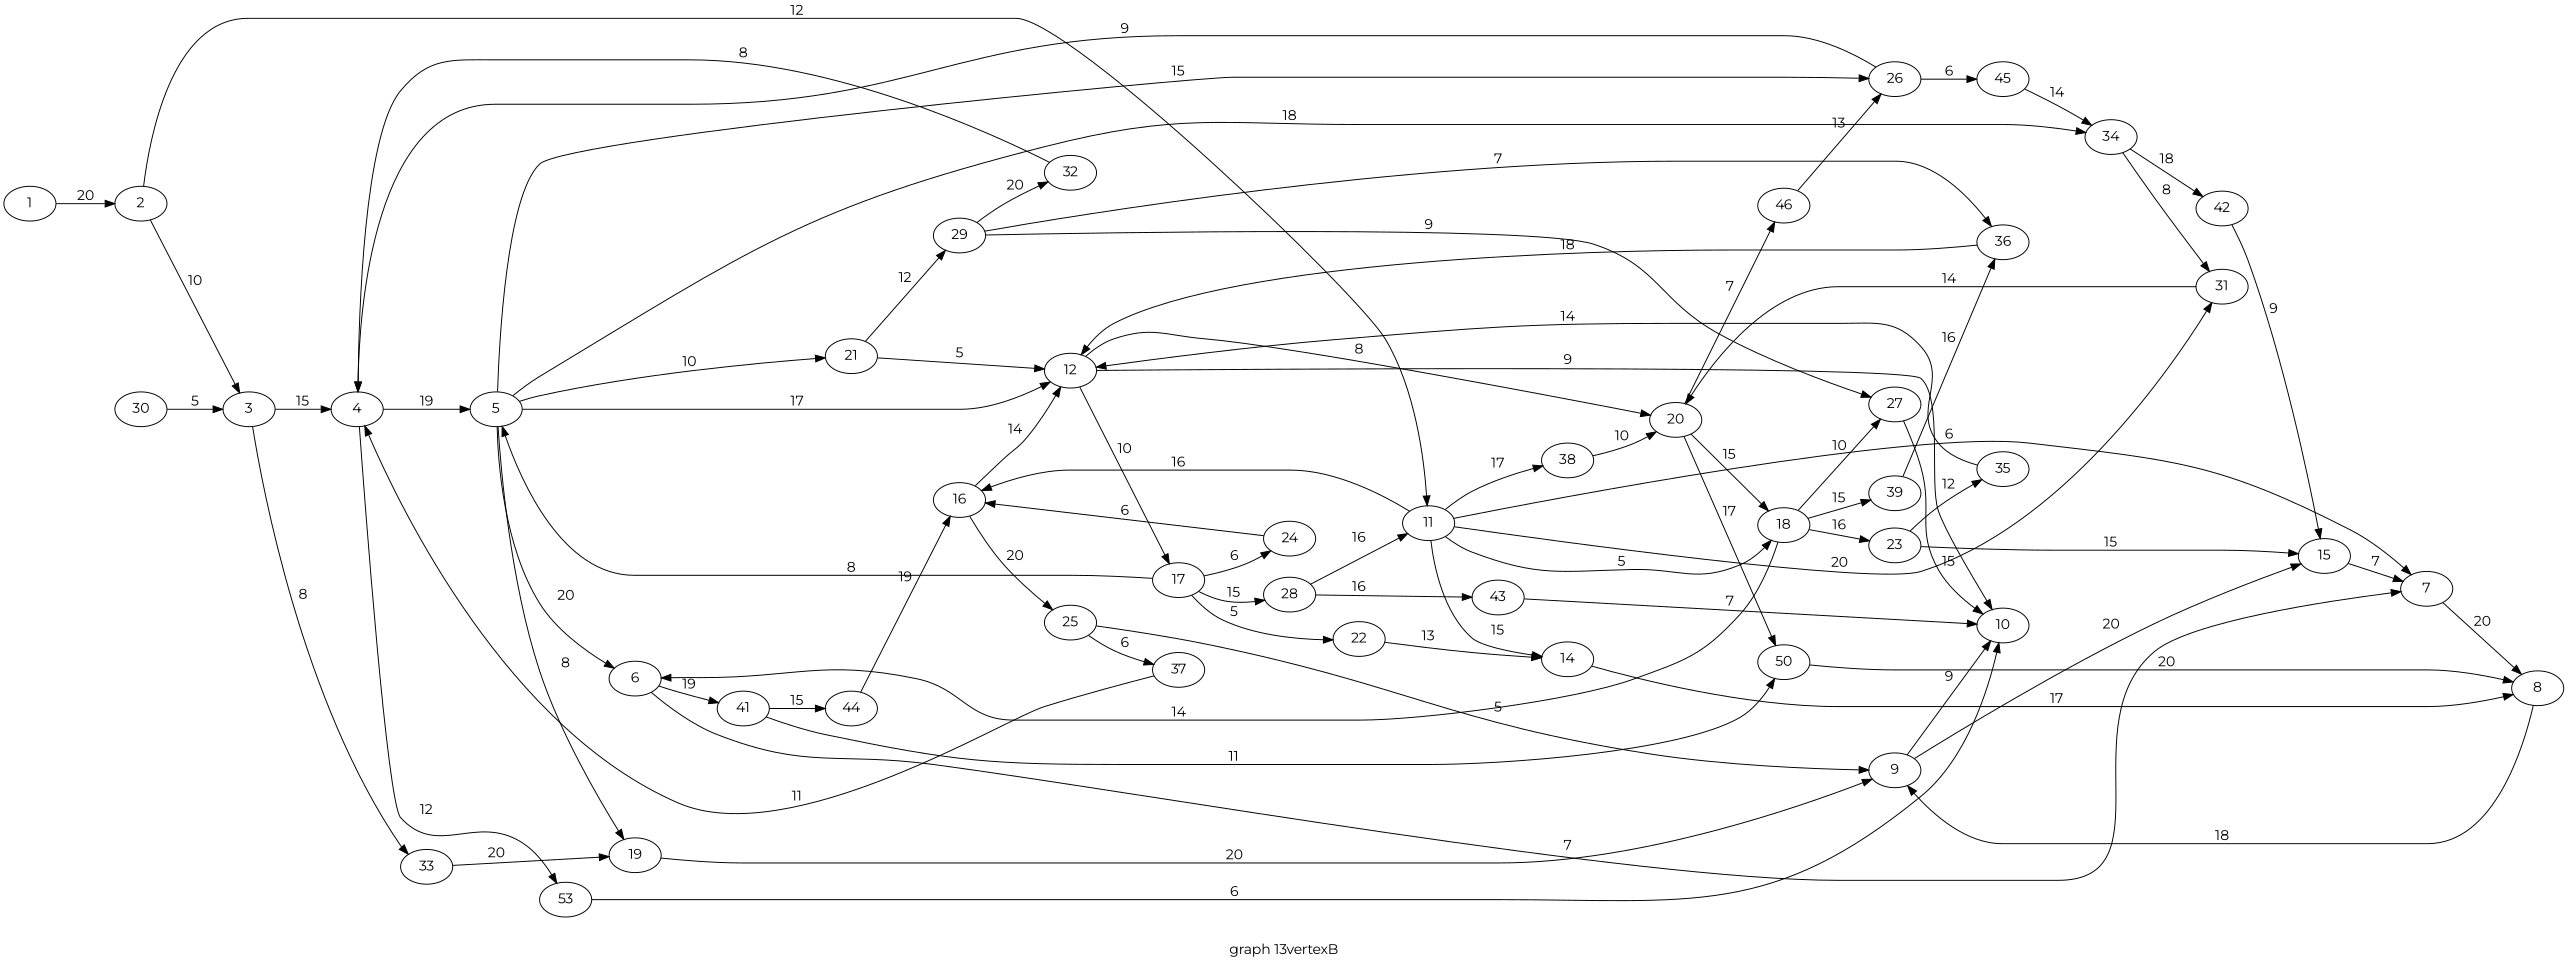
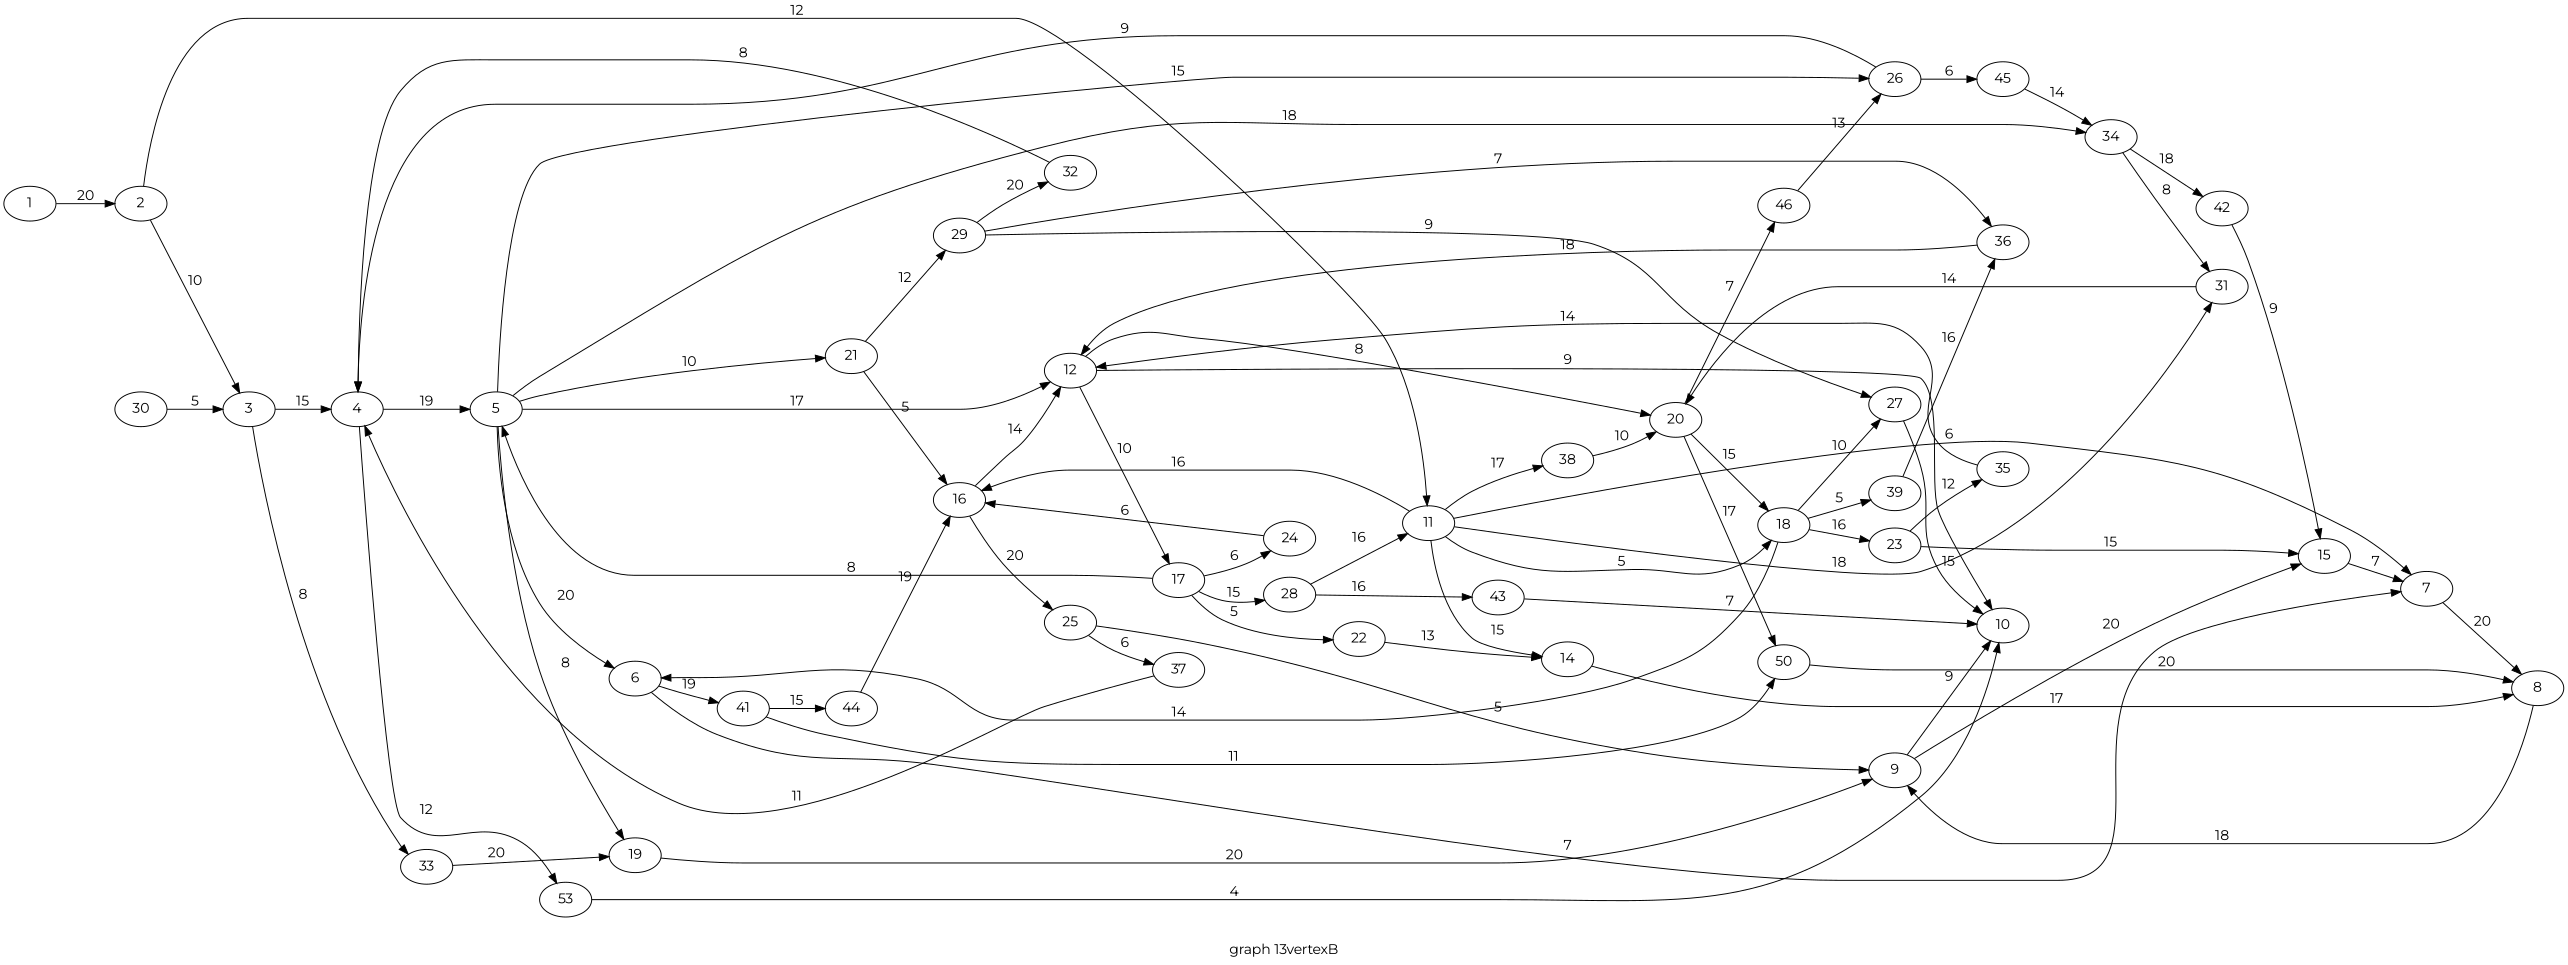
edge "21" -> "12": now "21" -> "16"
edge "18" -> "39": label " 15 " -> " 5 "
edge "11" -> "31": label " 20 " -> " 18 "
edge "53" -> "10": label " 6 " -> " 4 "
